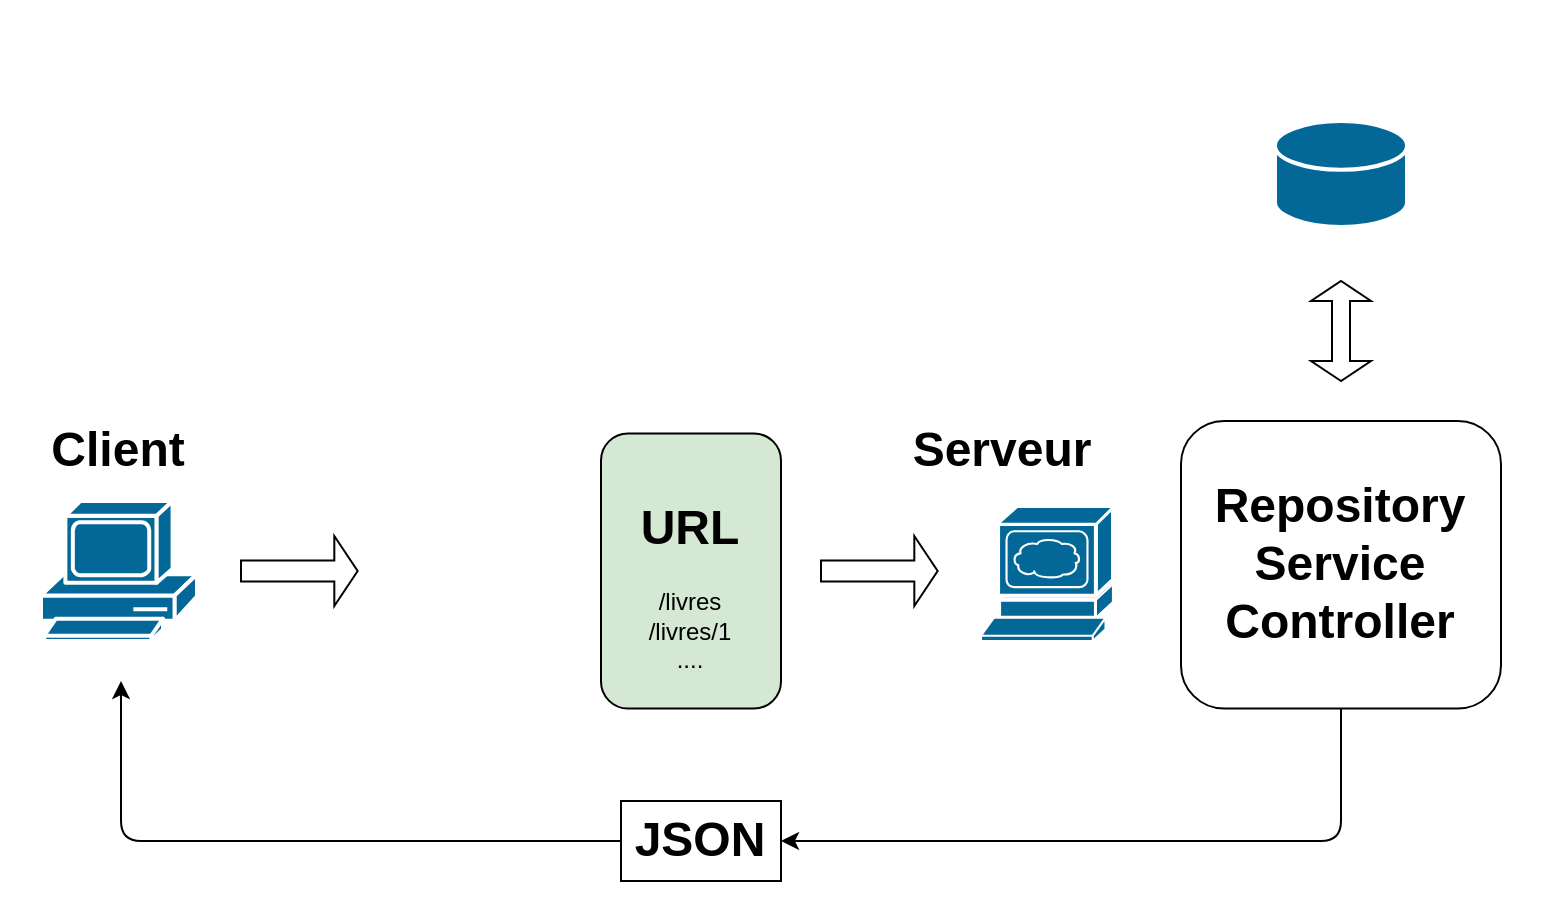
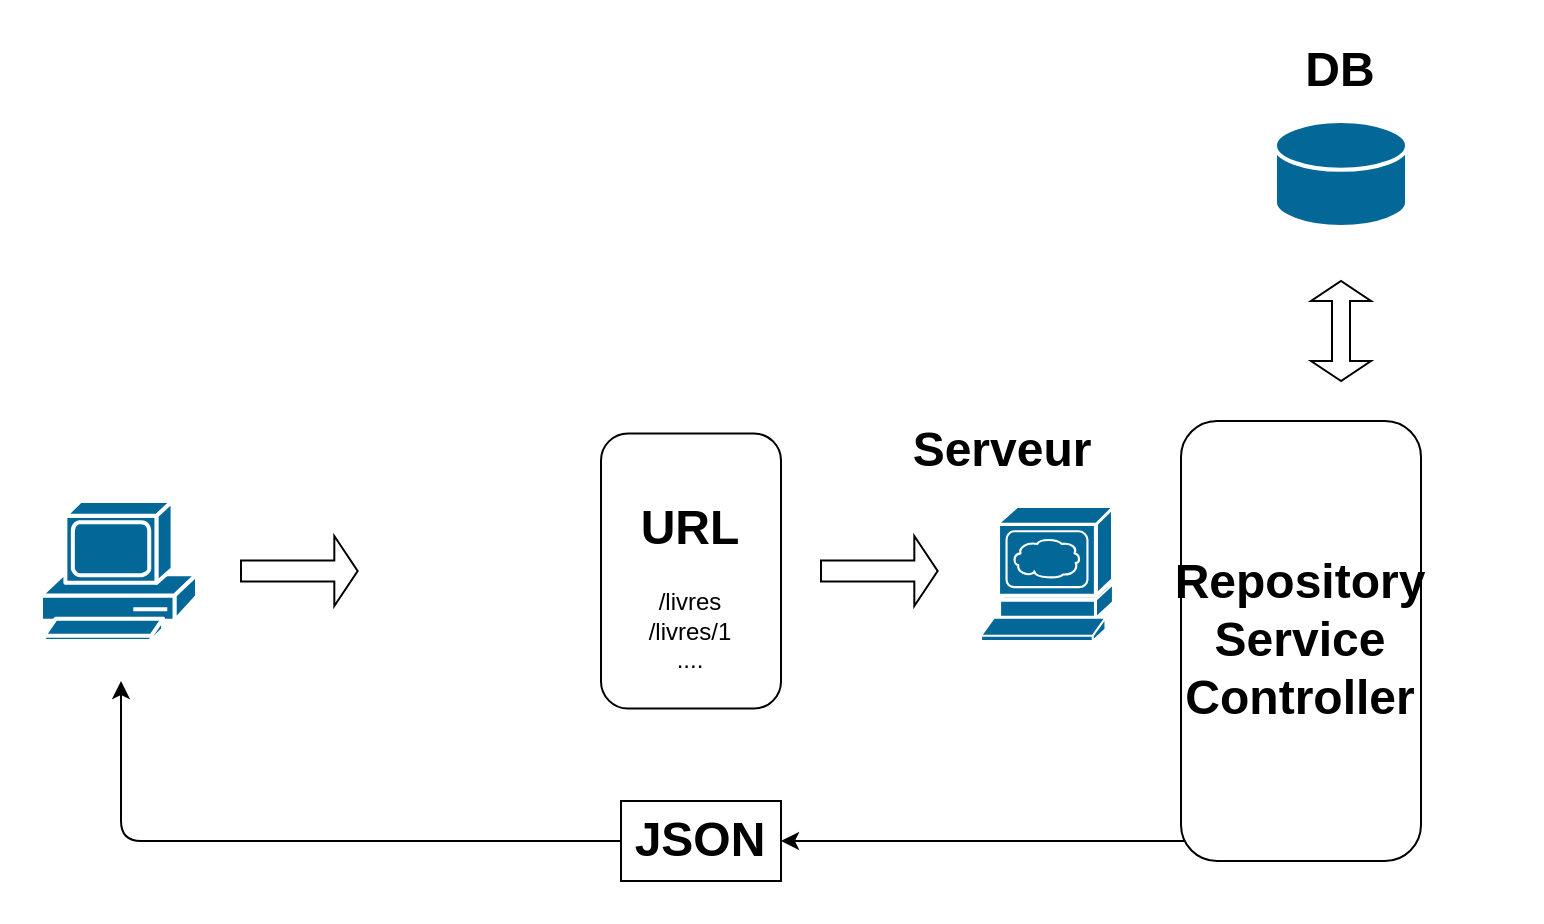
node "DB": added
node "Client": removed
node "Repository Service Controller": size 320x288 -> 240x440
node "URL /livres /livres/1 ....": fillcolor #d5e8d4 -> #ffffff
